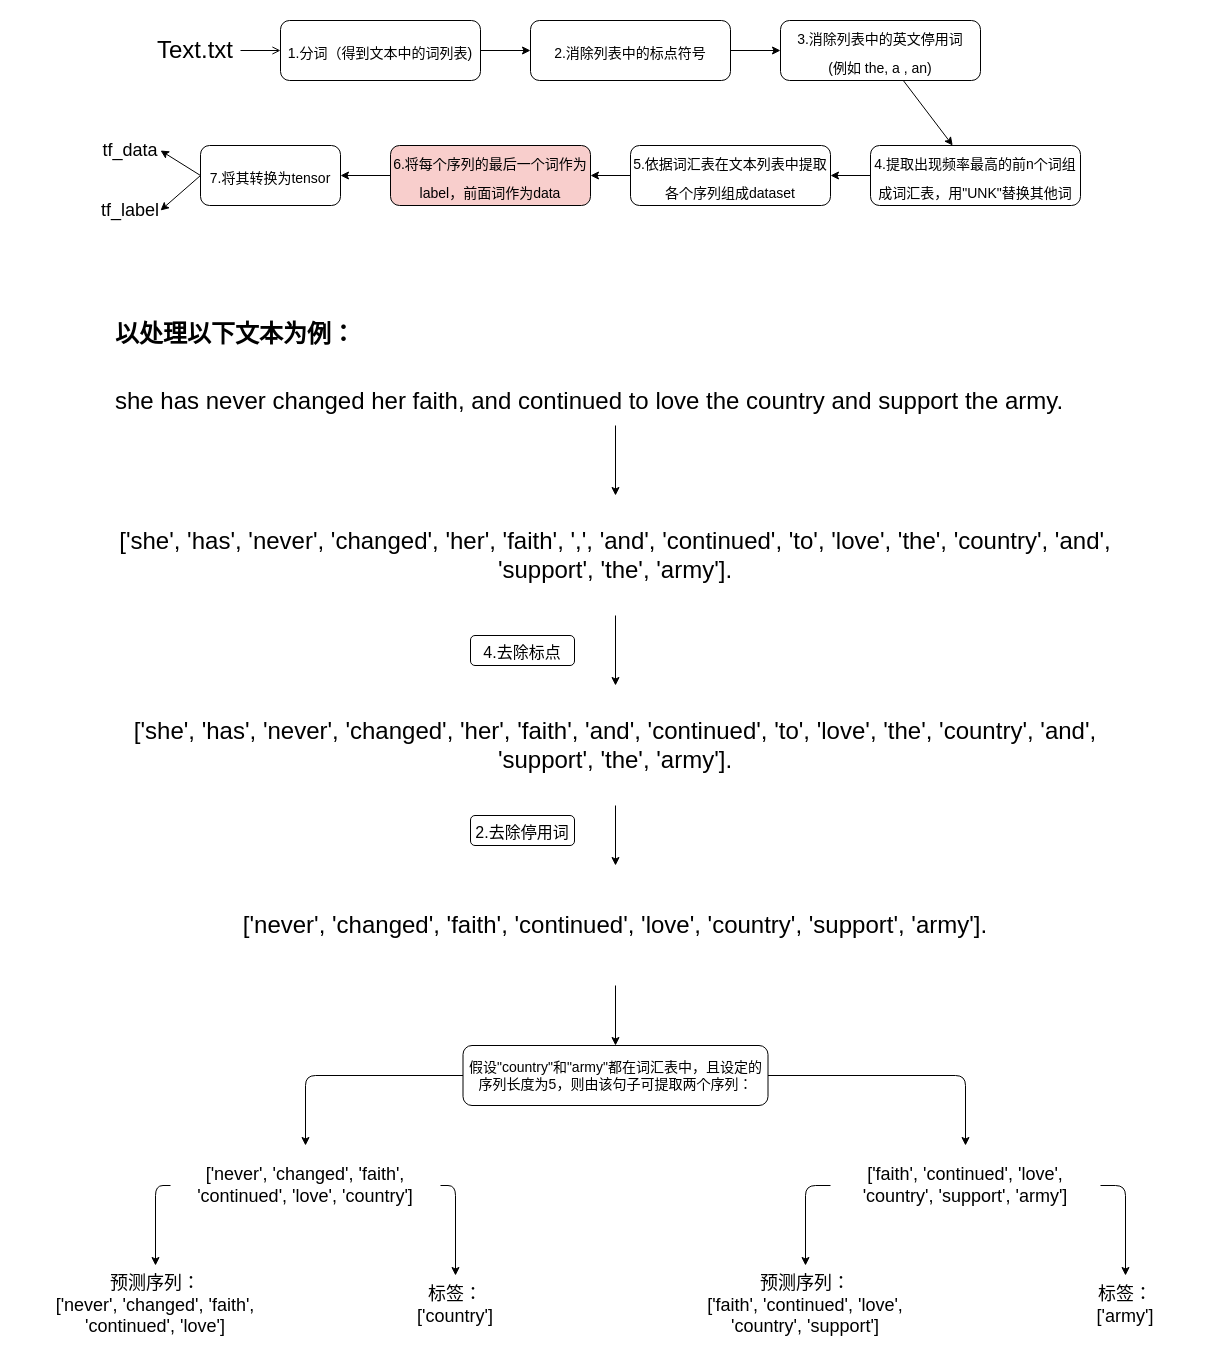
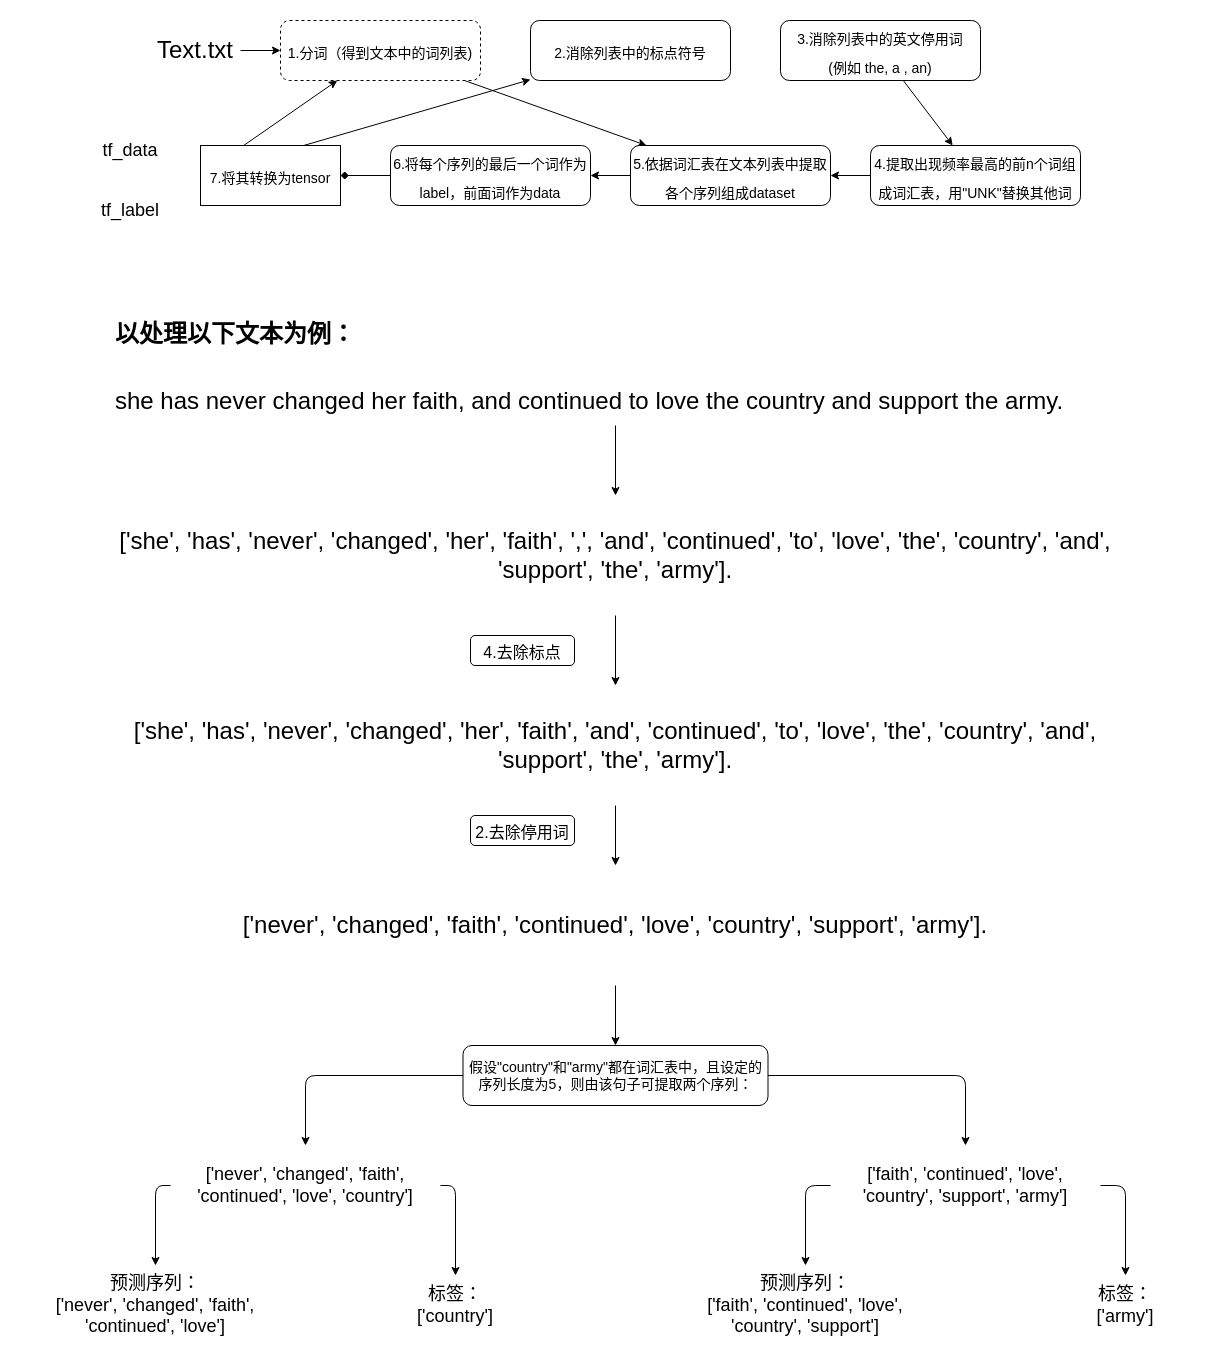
edge "Text.txt" -> "1.分词（得到文本中的词列表)": arrowhead open -> classic
node "1.分词（得到文本中的词列表)": style solid -> dashed
edge "1.分词（得到文本中的词列表)" -> "2.消除列表中的标点符号": now "1.分词（得到文本中的词列表)" -> "5.依据词汇表在文本列表中提取各个序列组成dataset"
edge "2.消除列表中的标点符号" -> "3.消除列表中的英文停用词 (例如 the, a , an)": removed
edge "7.将其转换为tensor" -> "tf_data": now "7.将其转换为tensor" -> "1.分词（得到文本中的词列表)"
node "7.将其转换为tensor": shape rounded rectangle -> rectangle
edge "6.将每个序列的最后一个词作为label，前面词作为data" -> "7.将其转换为tensor": arrowhead classic -> diamond
node "6.将每个序列的最后一个词作为label，前面词作为data": fillcolor #f8cecc -> #ffffff
edge "7.将其转换为tensor" -> "tf_label": now "7.将其转换为tensor" -> "2.消除列表中的标点符号"
